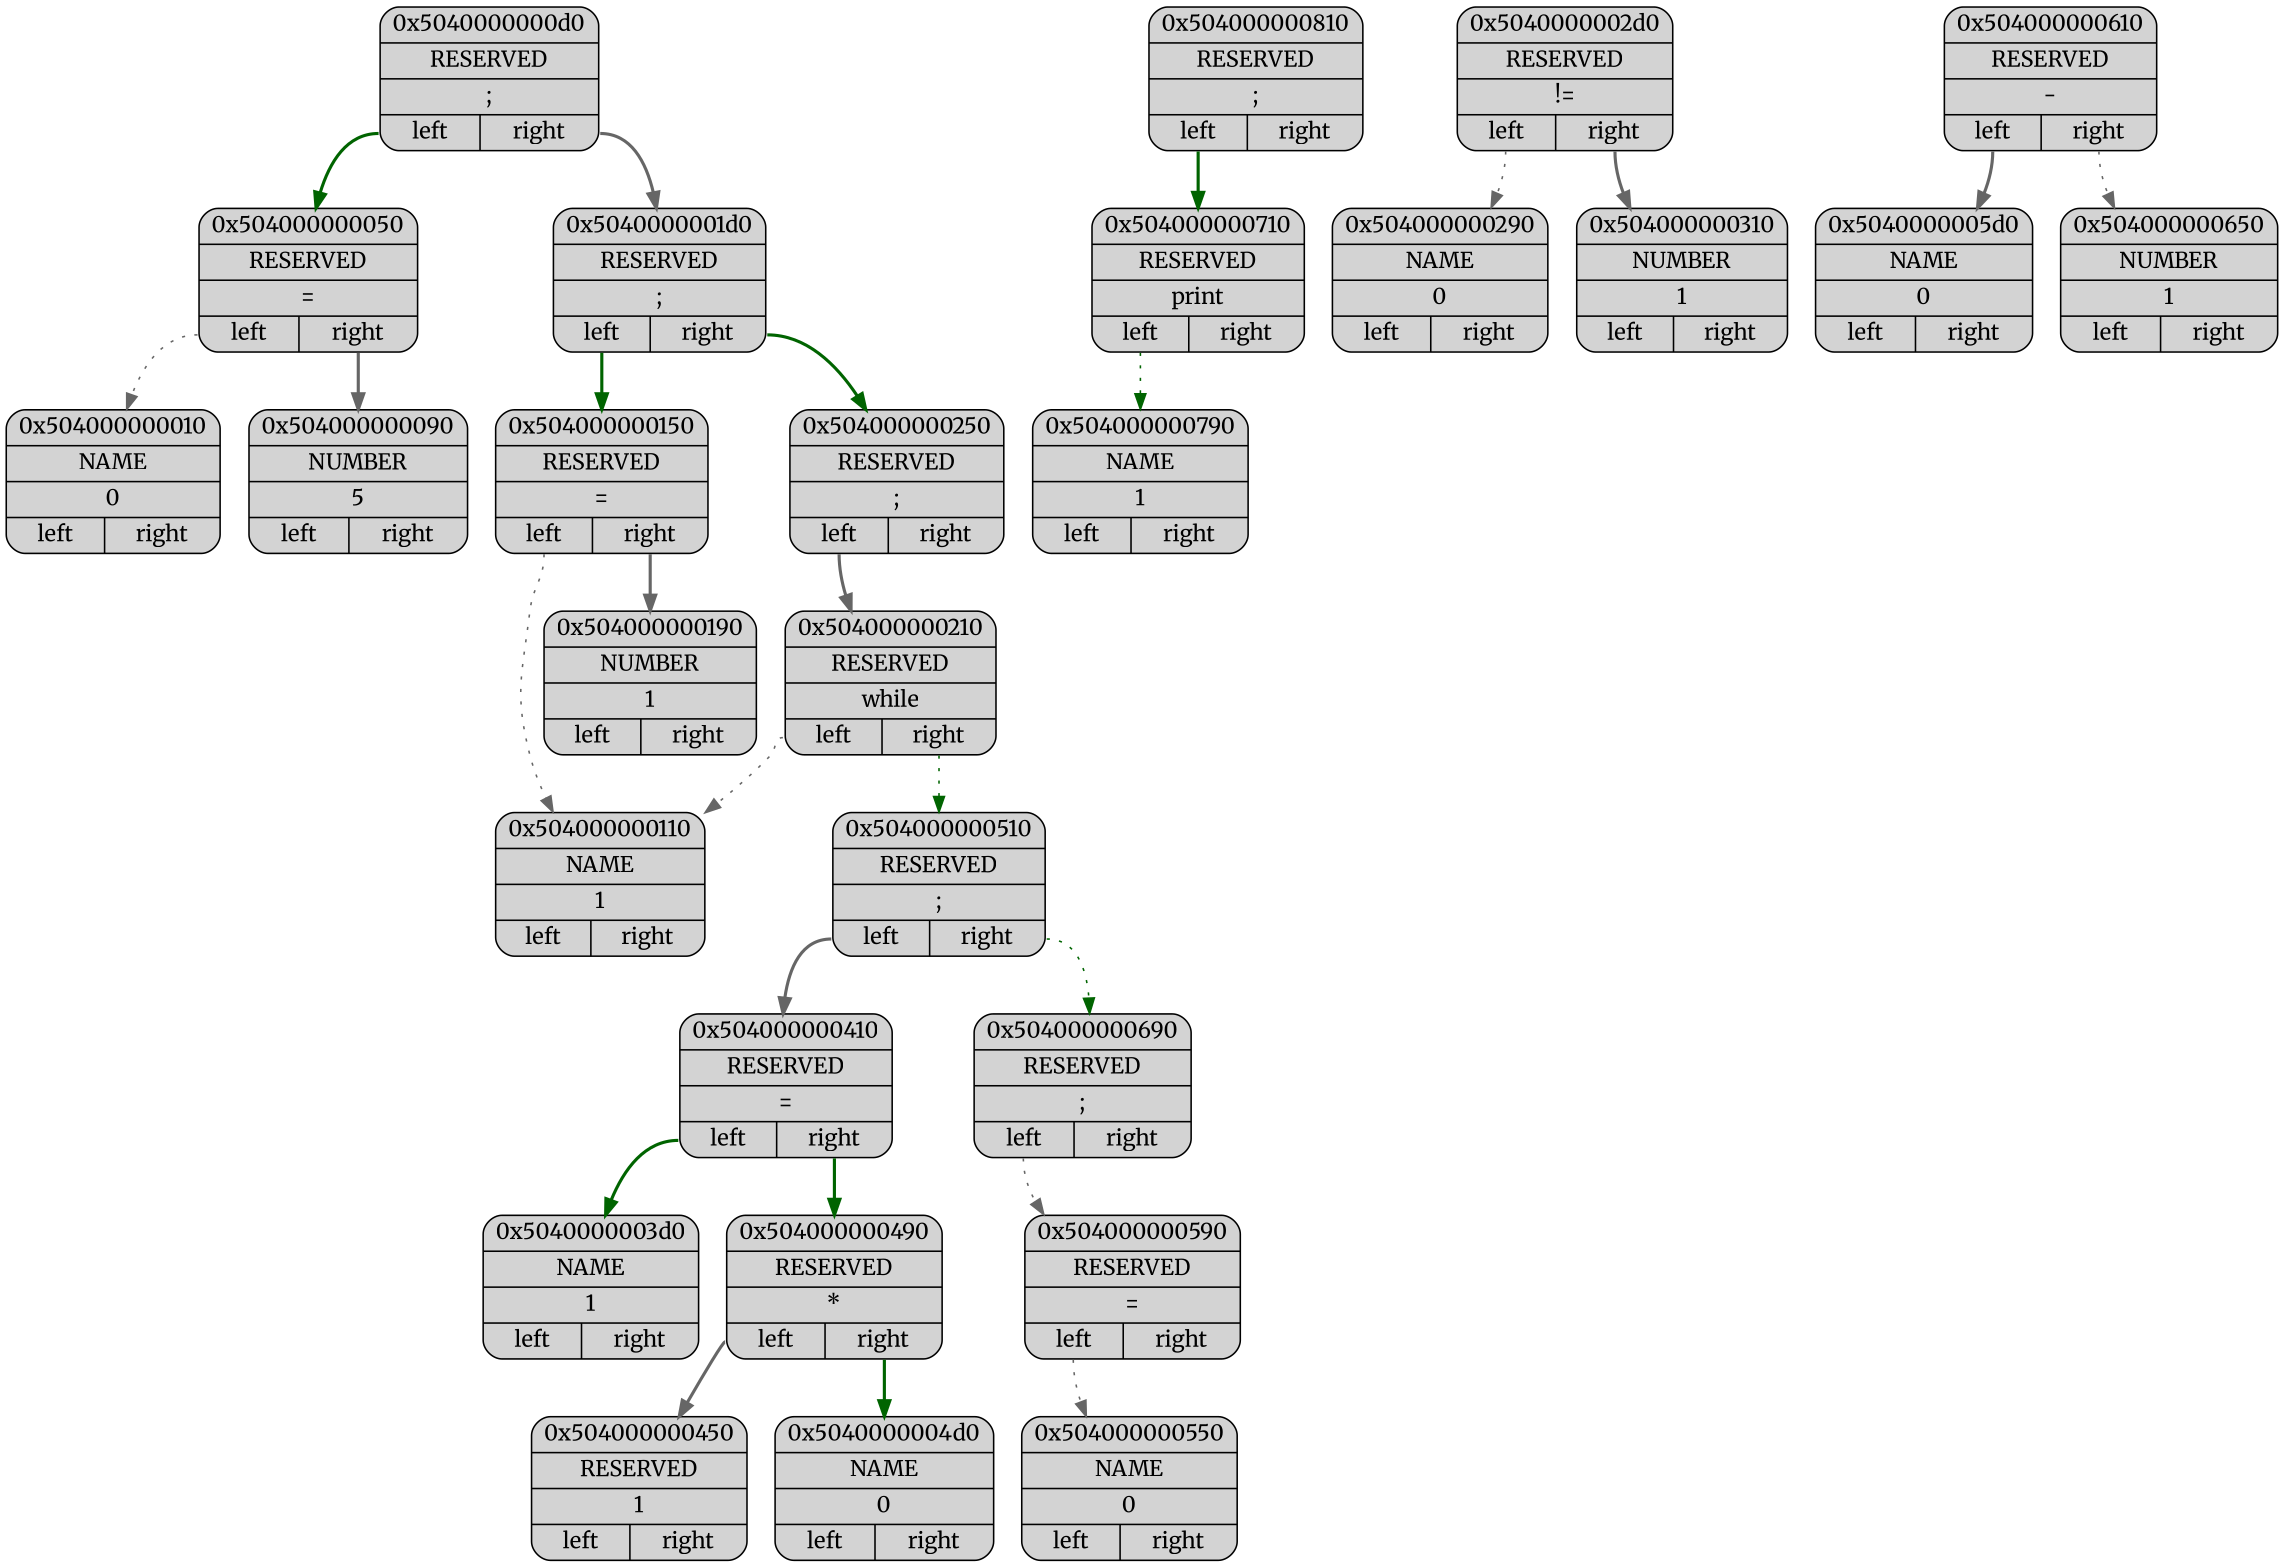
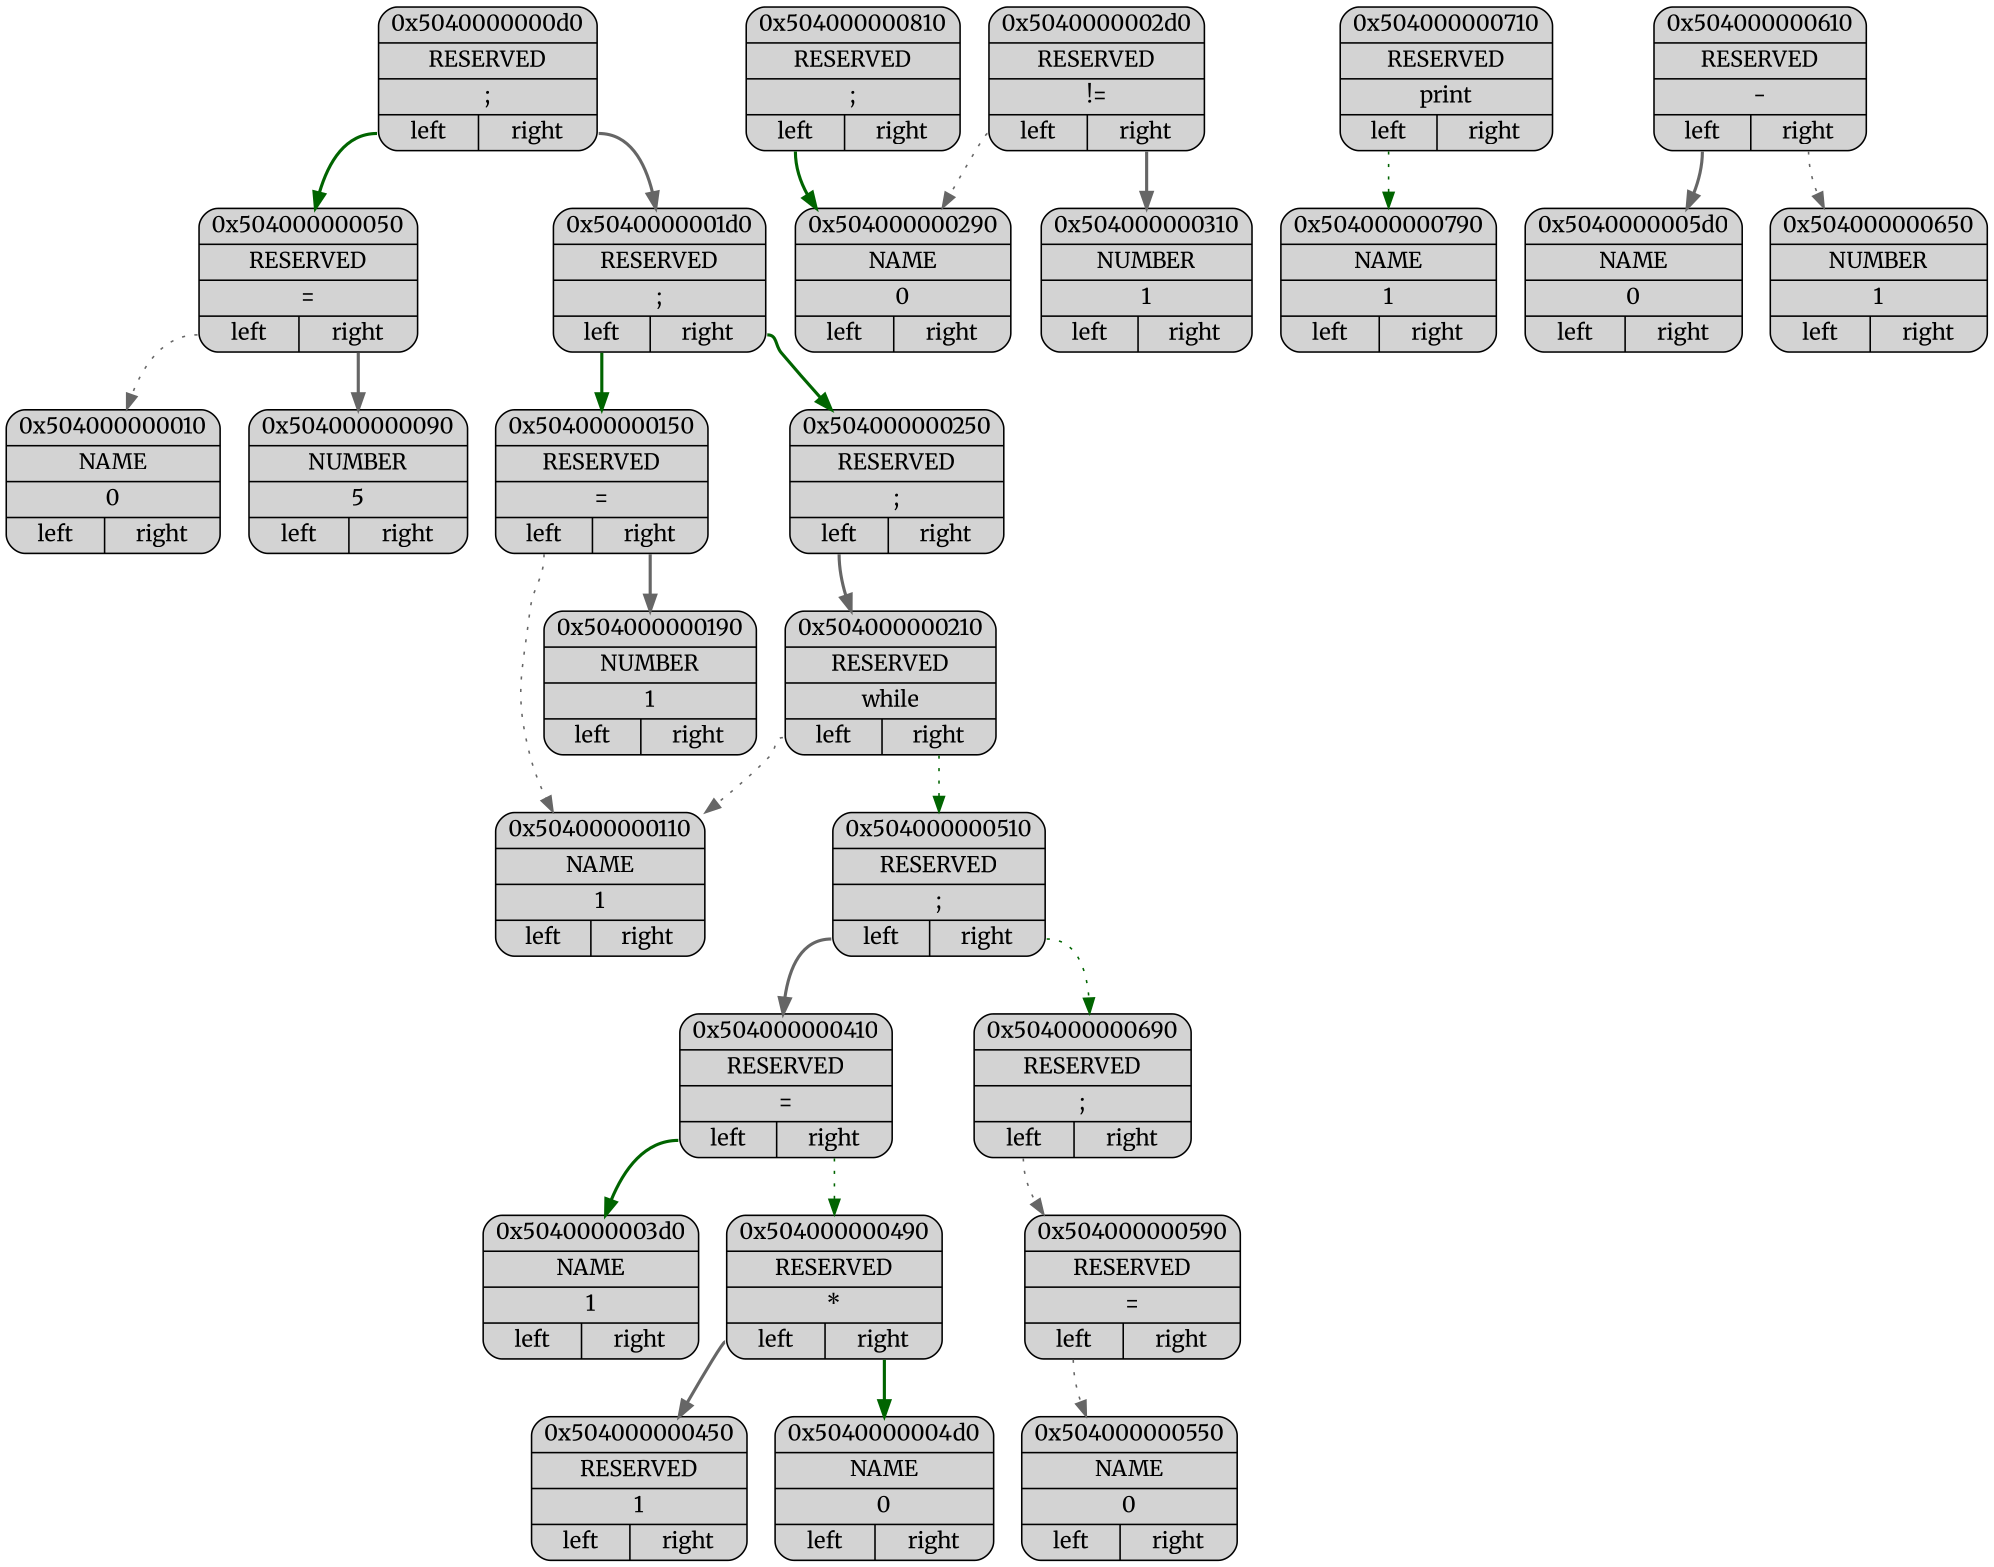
edge "0x504000000810" -> "0x504000000710": now "0x504000000810" -> "0x504000000290"
edge "0x504000000410" -> "0x504000000490": style bold -> dotted
